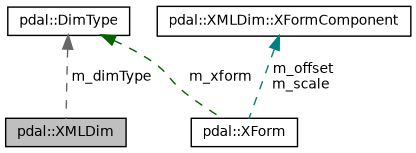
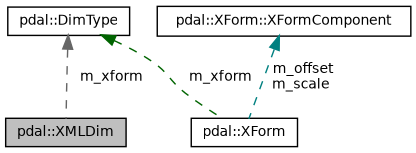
node "pdal::XMLDim::XFormComponent": label "pdal::XMLDim::XFormComponent" -> "pdal::XForm::XFormComponent"
edge "pdal::XMLDim" -> "pdal::DimType": label " m_dimType" -> " m_xform"
